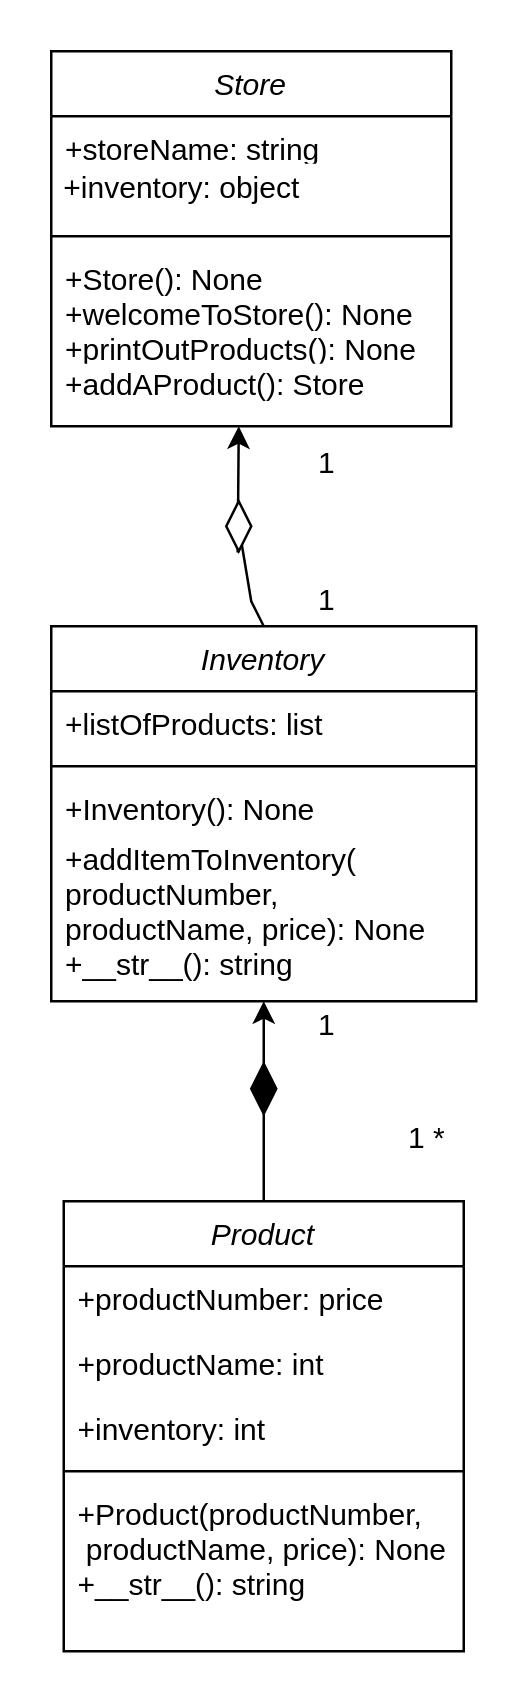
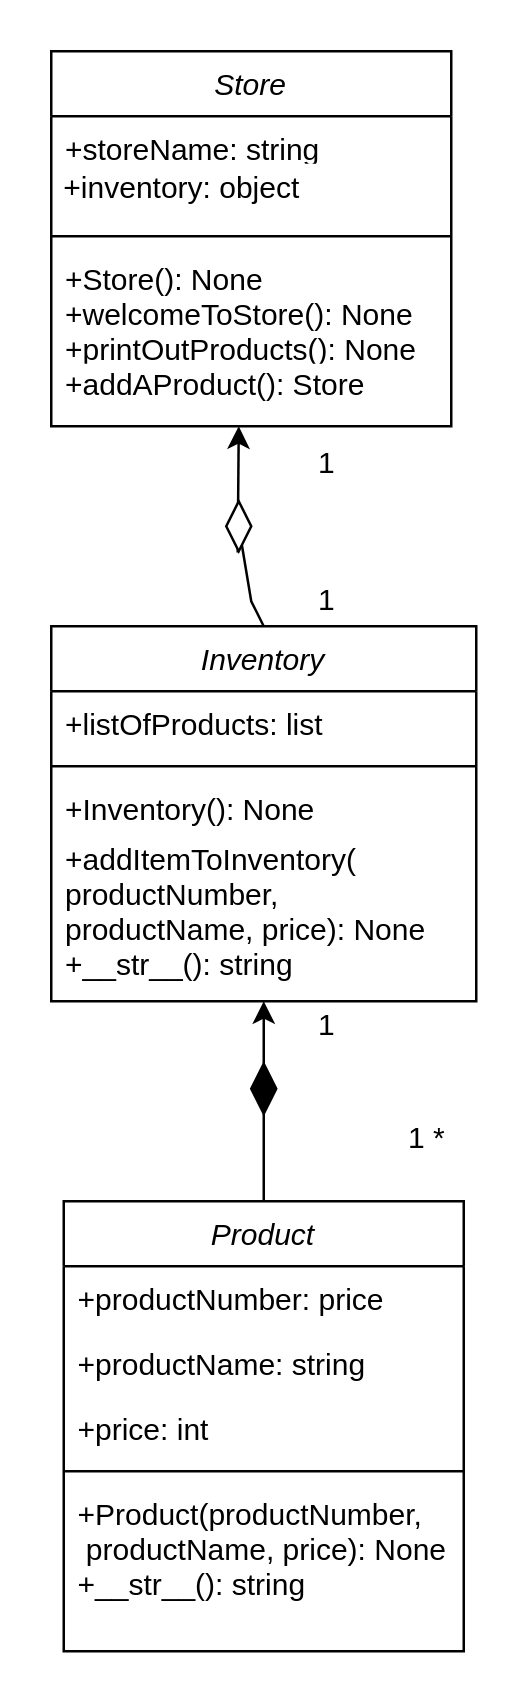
node "+productName: int": label "+productName: int" -> "+productName: string"
node "+inventory: int": label "+inventory: int" -> "+price: int"
